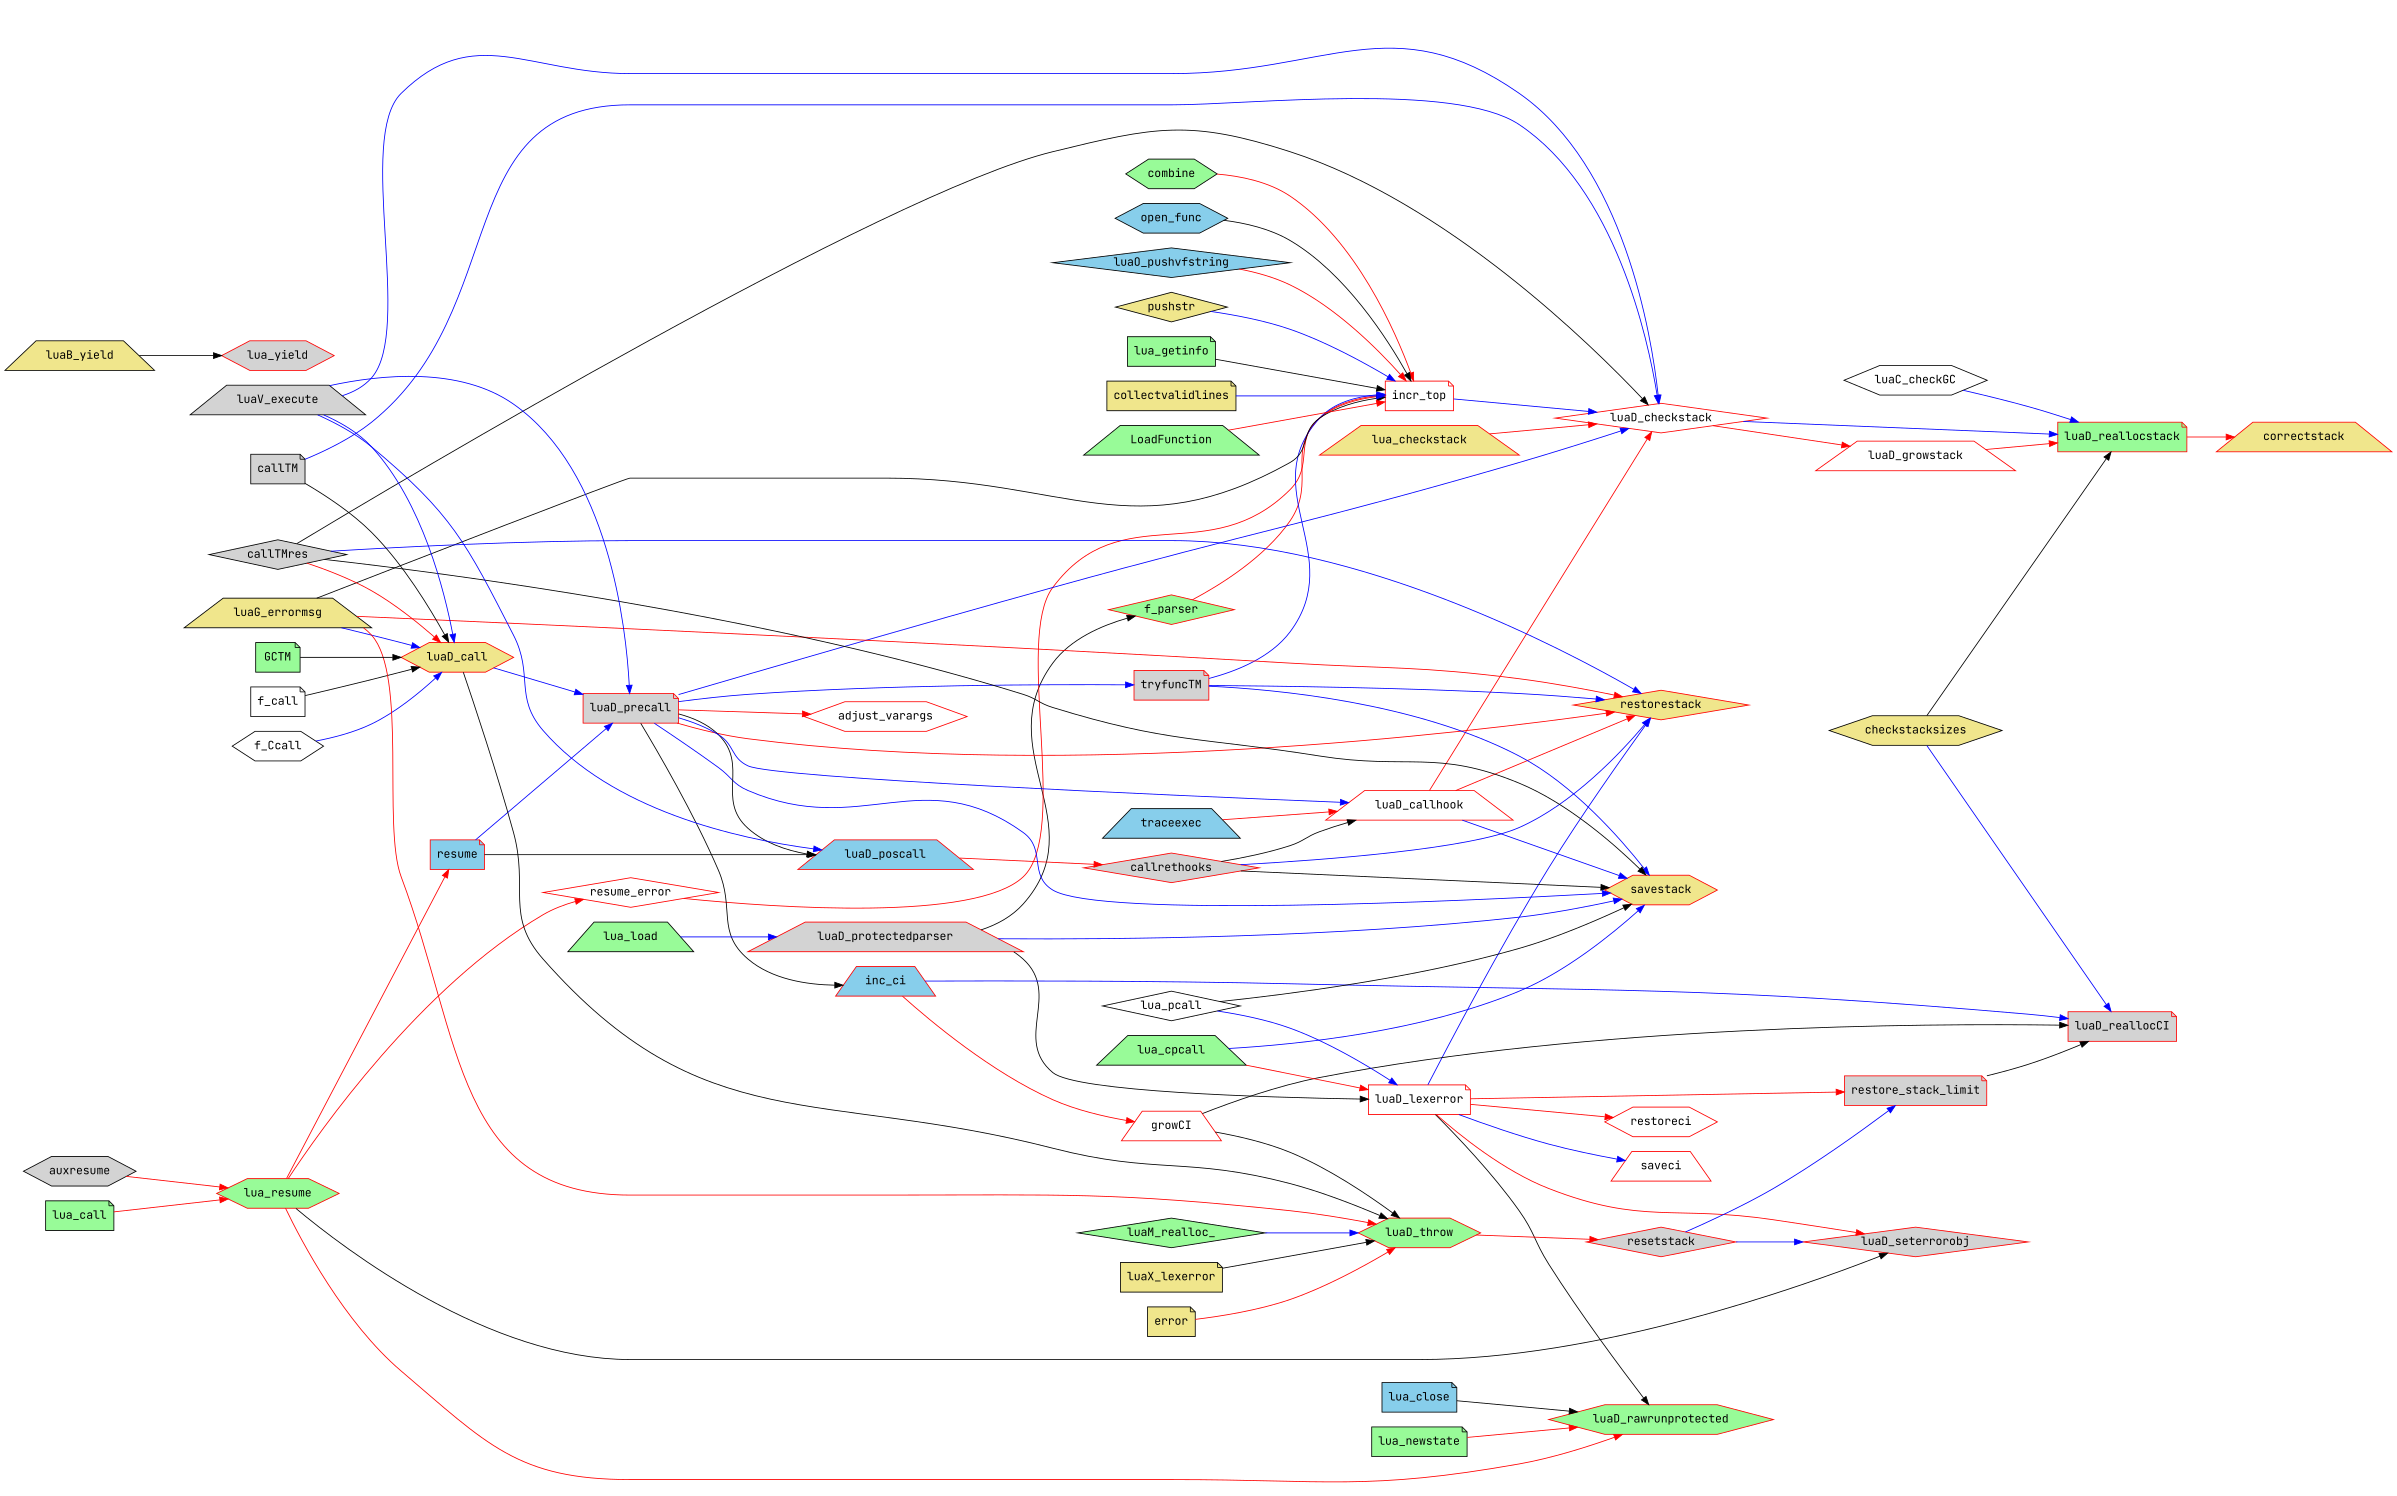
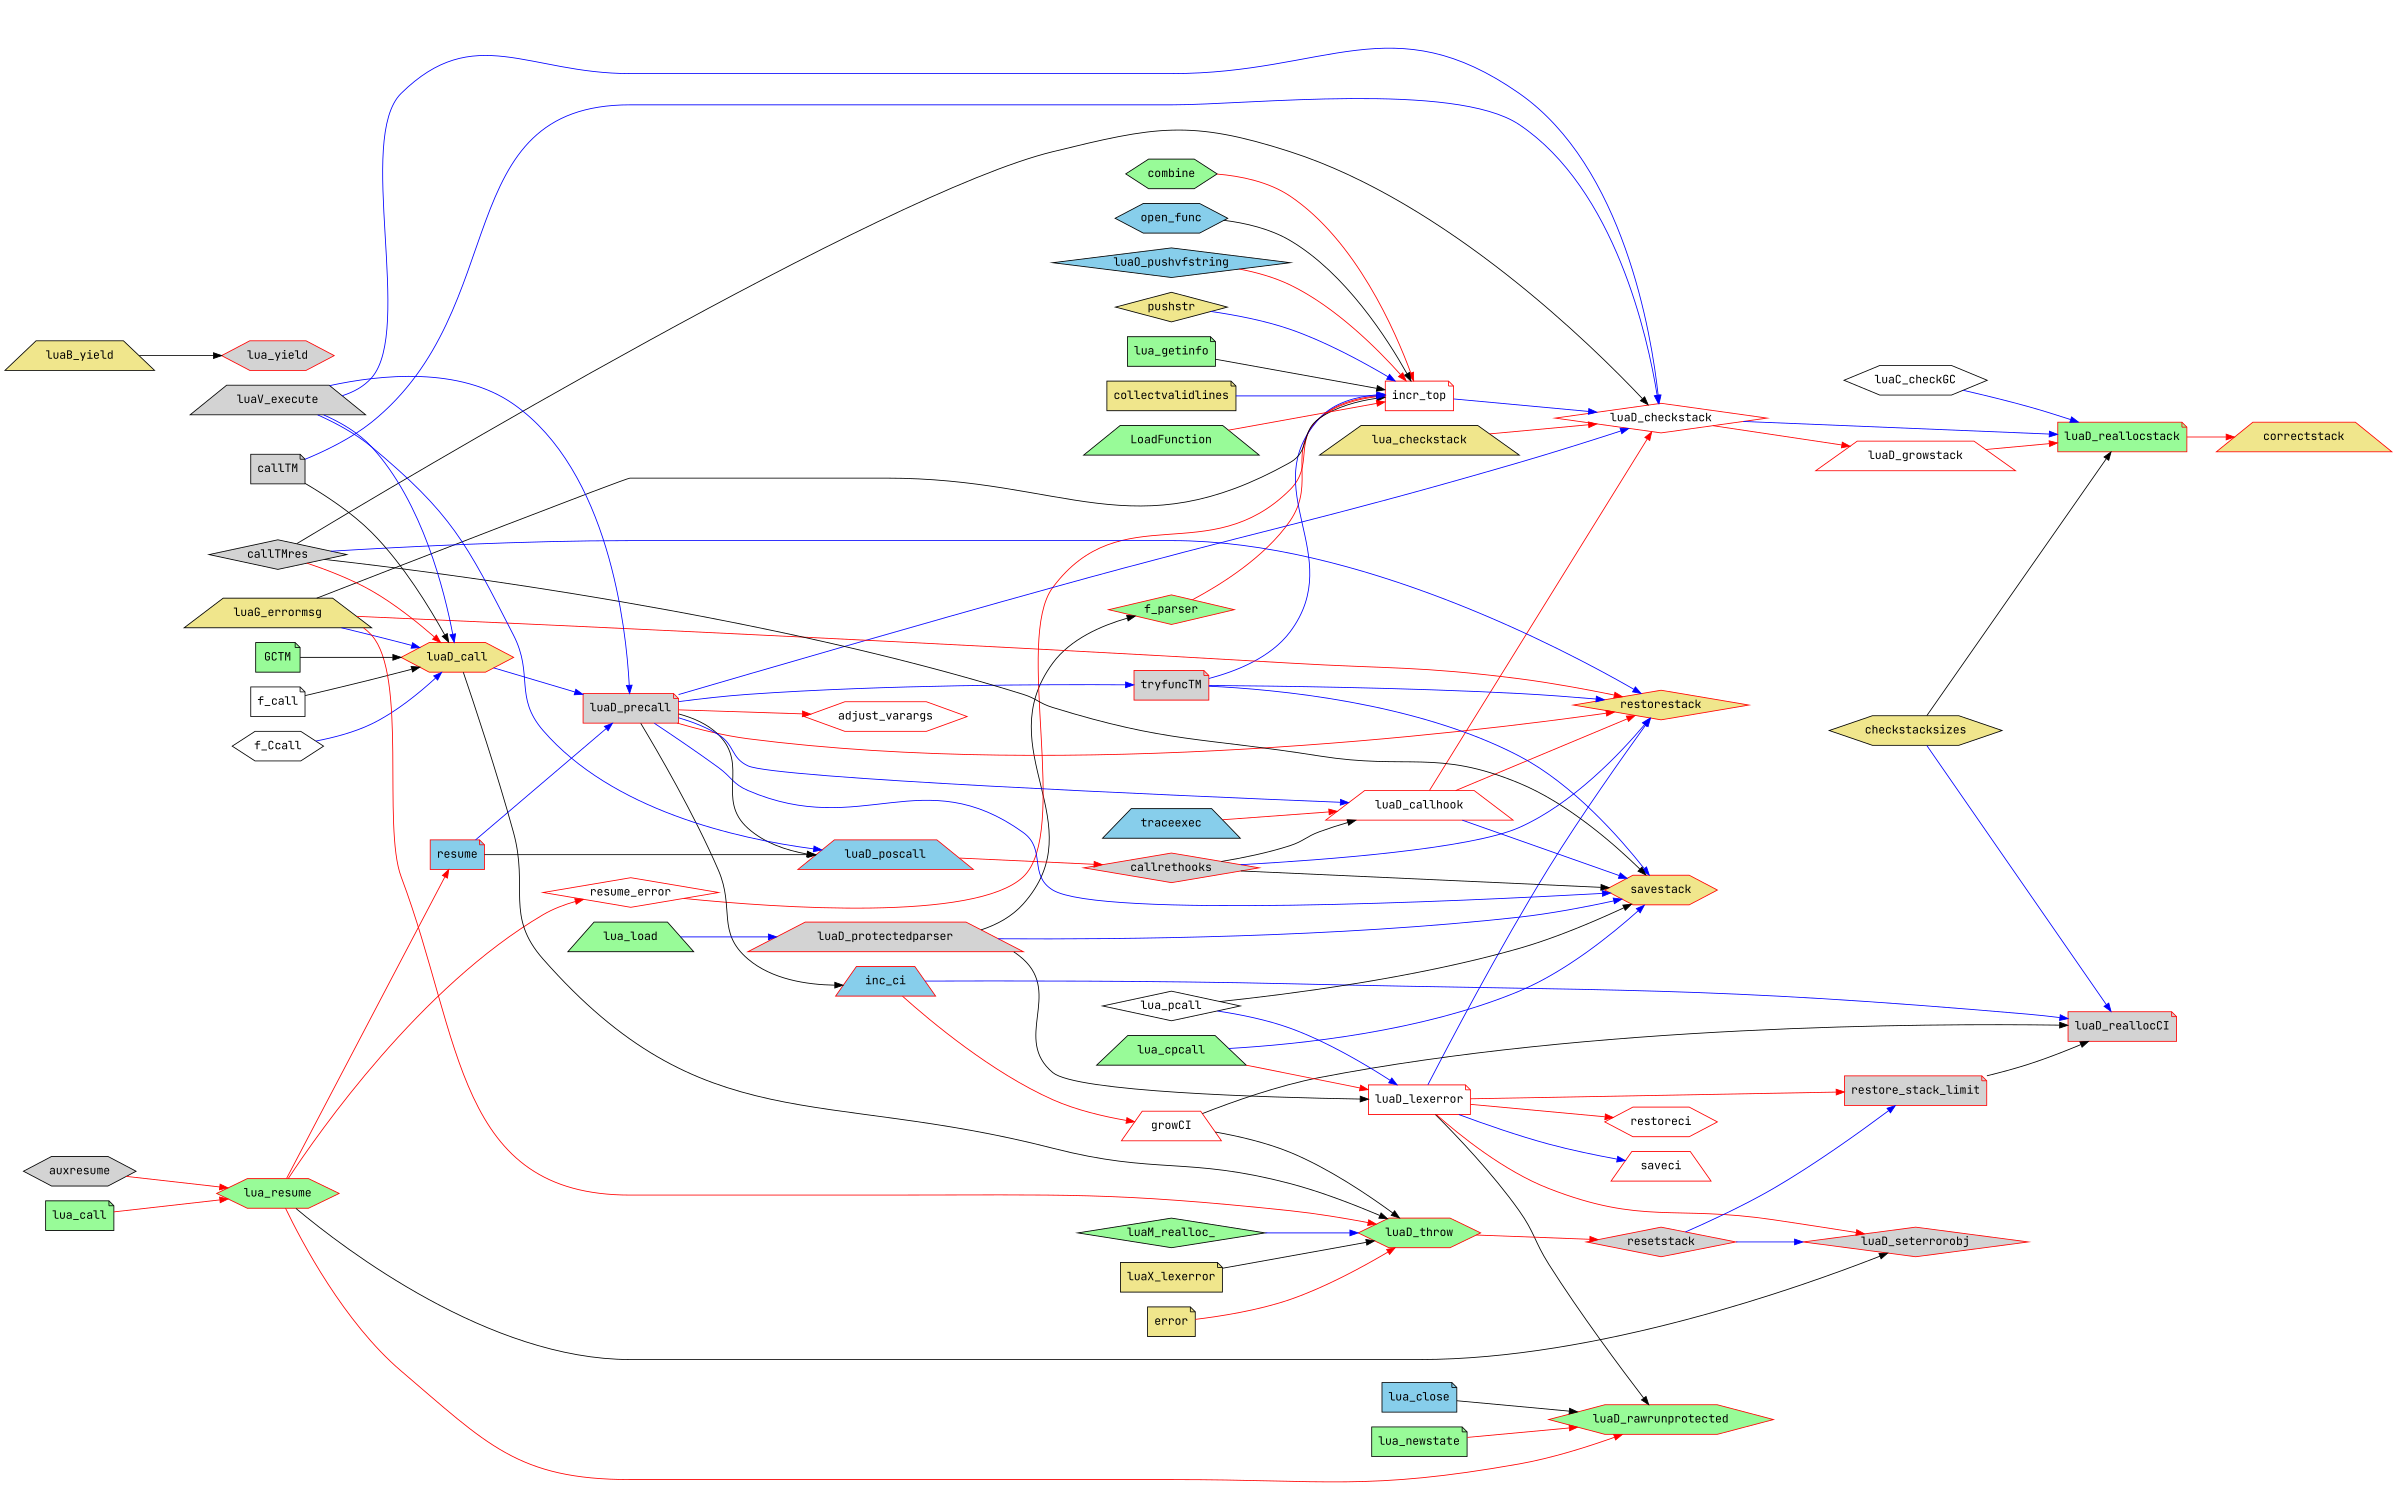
node "lua_checkstack": color #ff0000 -> black
